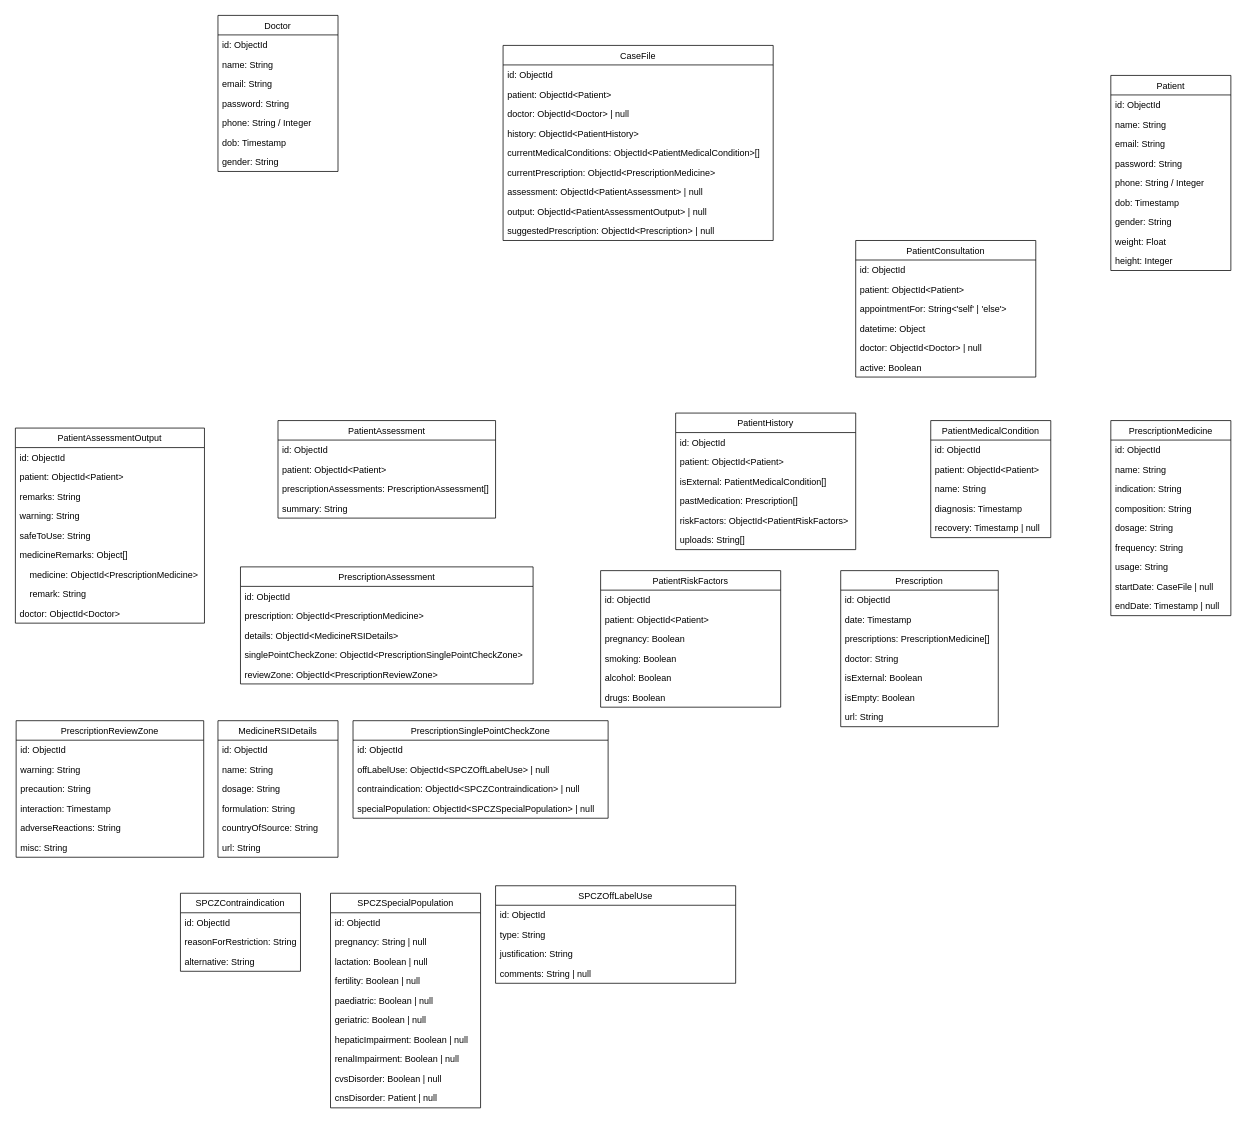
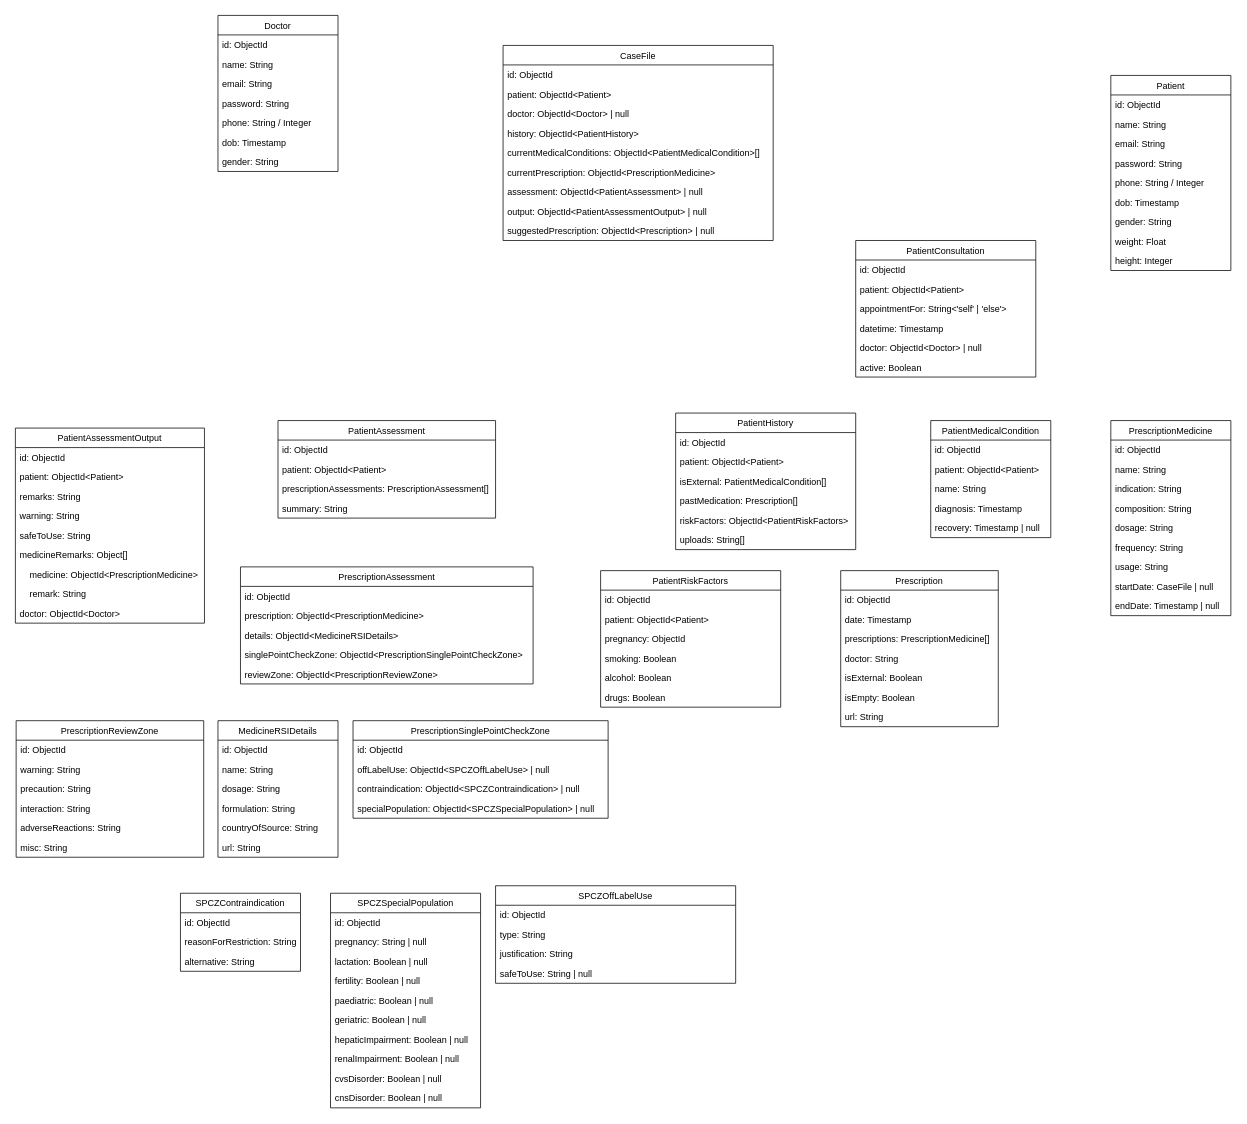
node "datetime: Object": label "datetime: Object" -> "datetime: Timestamp"
node "pregnancy: Boolean": label "pregnancy: Boolean" -> "pregnancy: ObjectId"
node "interaction: Timestamp": label "interaction: Timestamp" -> "interaction: String"
node "comments: String | null": label "comments: String | null" -> "safeToUse: String | null"
node "cnsDisorder: Patient | null": label "cnsDisorder: Patient | null" -> "cnsDisorder: Boolean | null"
